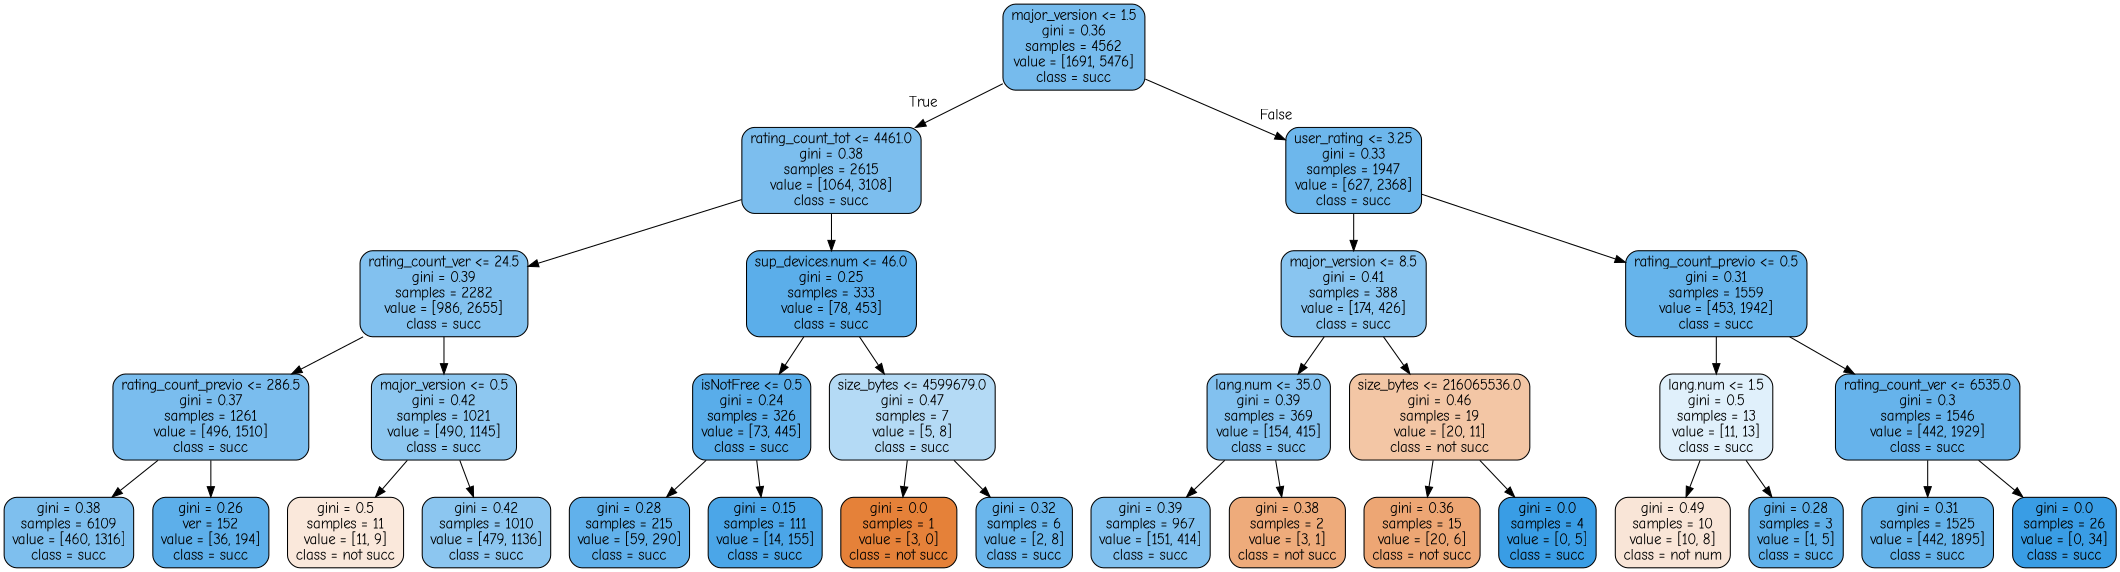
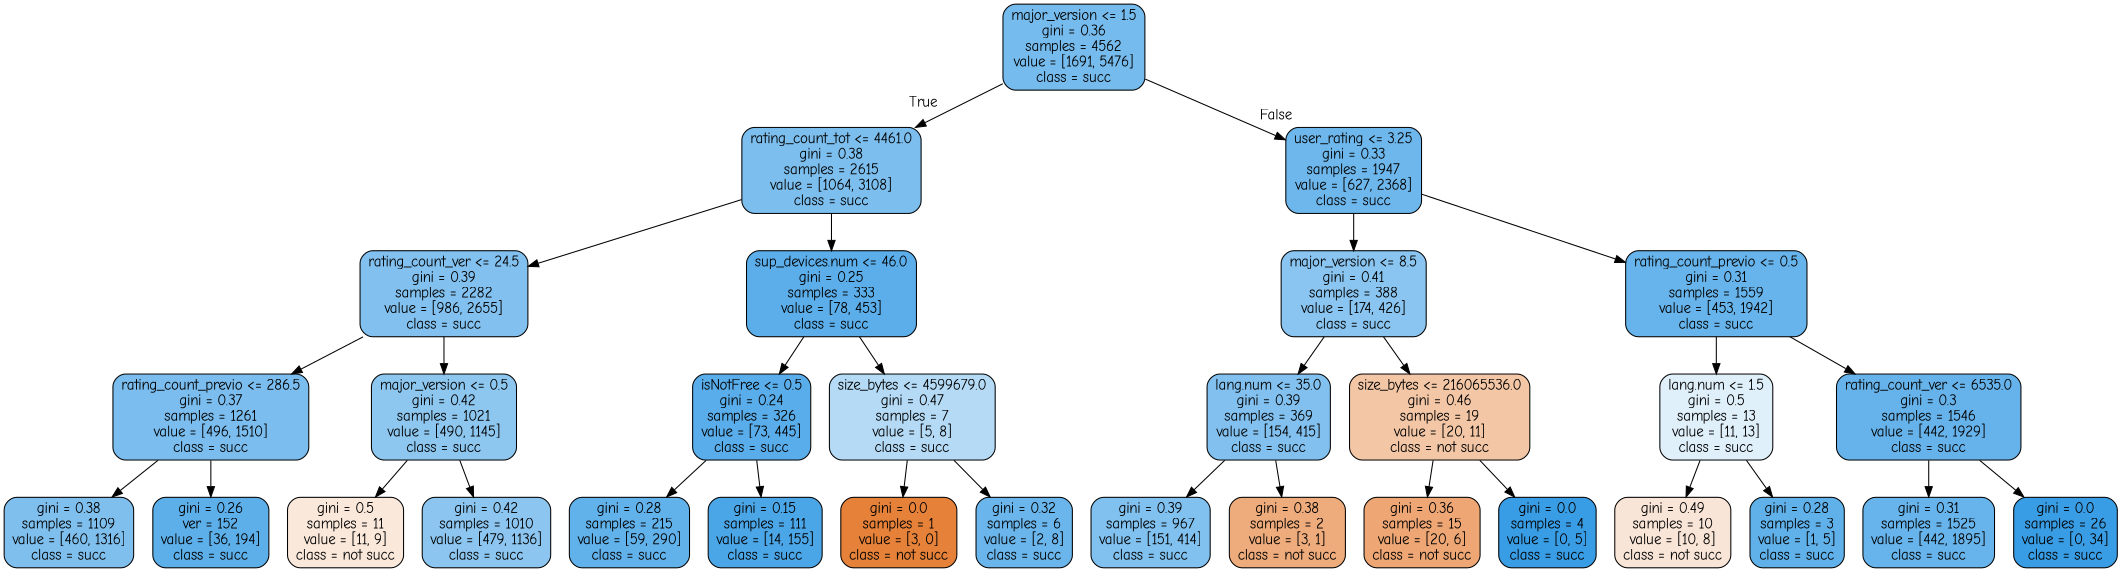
node "gini = 0.38 samples = 6109 value = [460, 1316] class = succ": label "gini = 0.38 samples = 6109 value = [460, 1316] class = succ" -> "gini = 0.38 samples = 1109 value = [460, 1316] class = succ"
node "gini = 0.49 samples = 10 value = [10, 8] class = not num": label "gini = 0.49 samples = 10 value = [10, 8] class = not num" -> "gini = 0.49 samples = 10 value = [10, 8] class = not succ"
